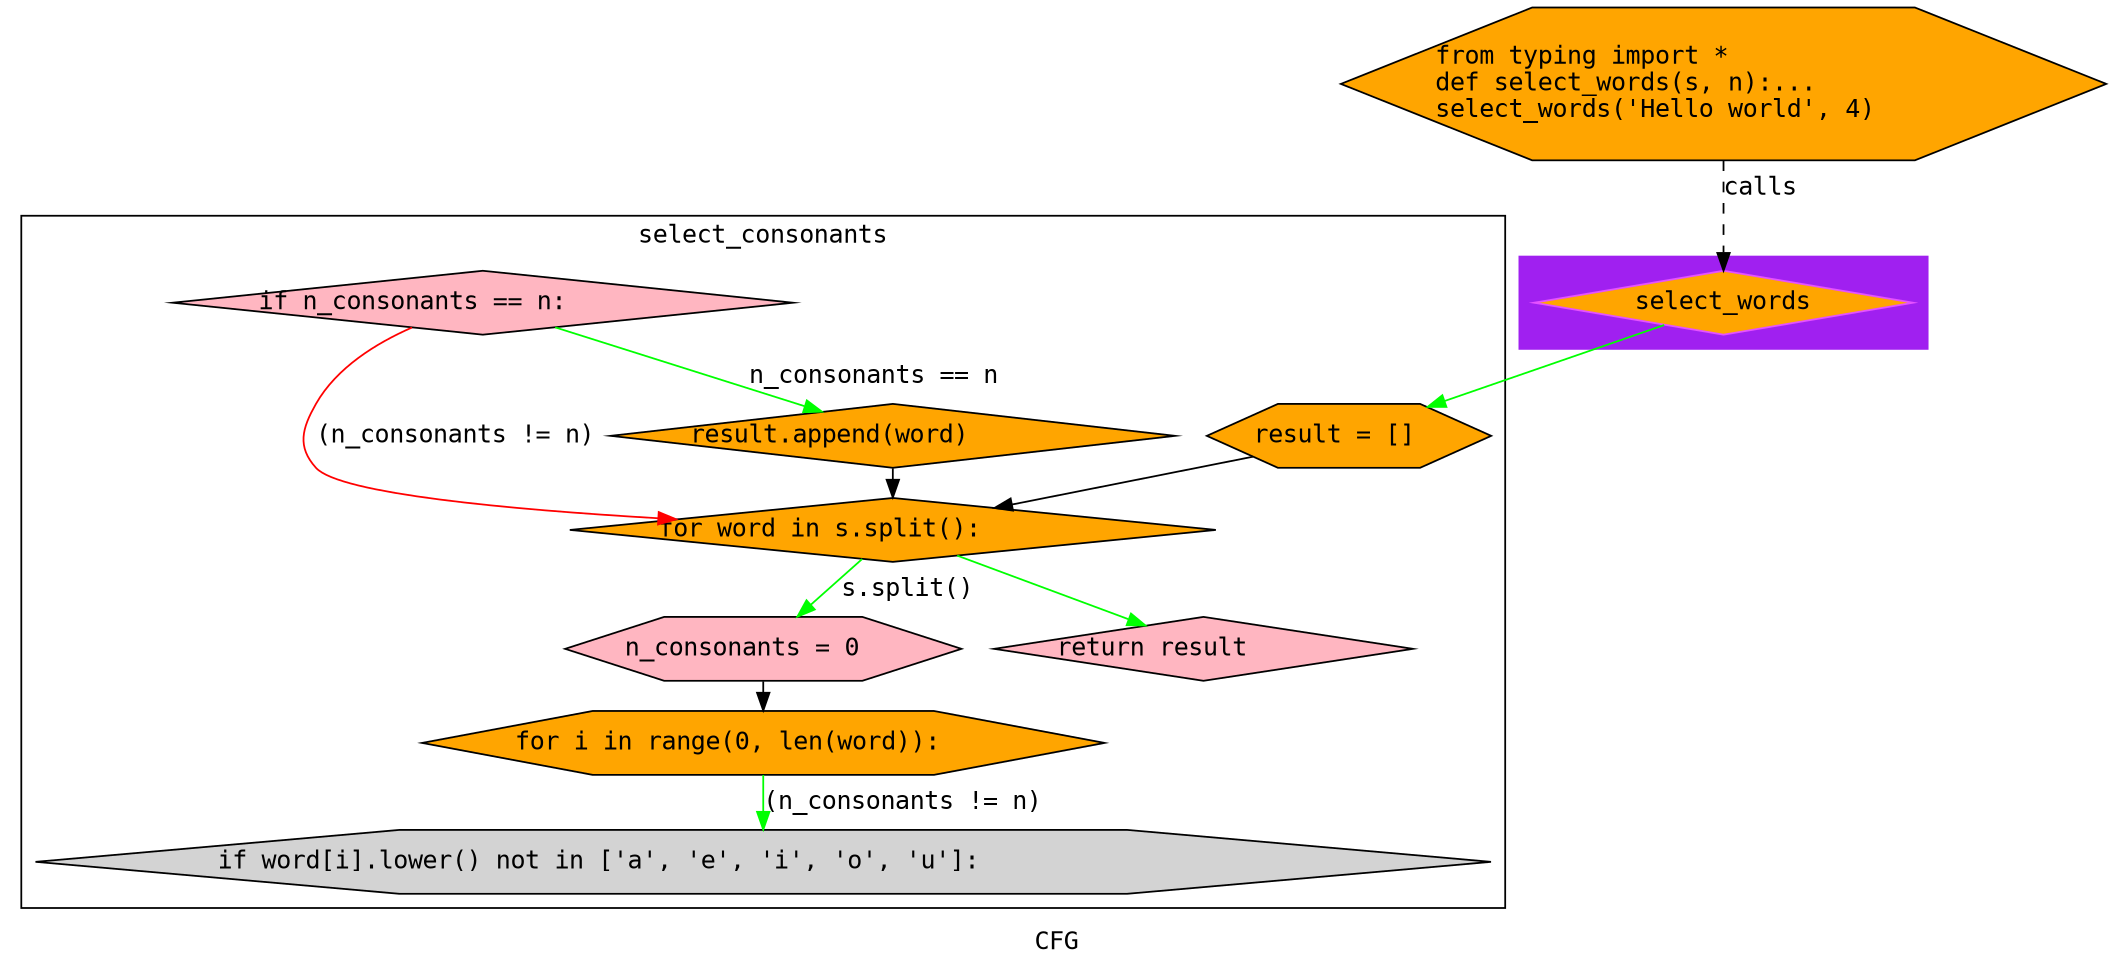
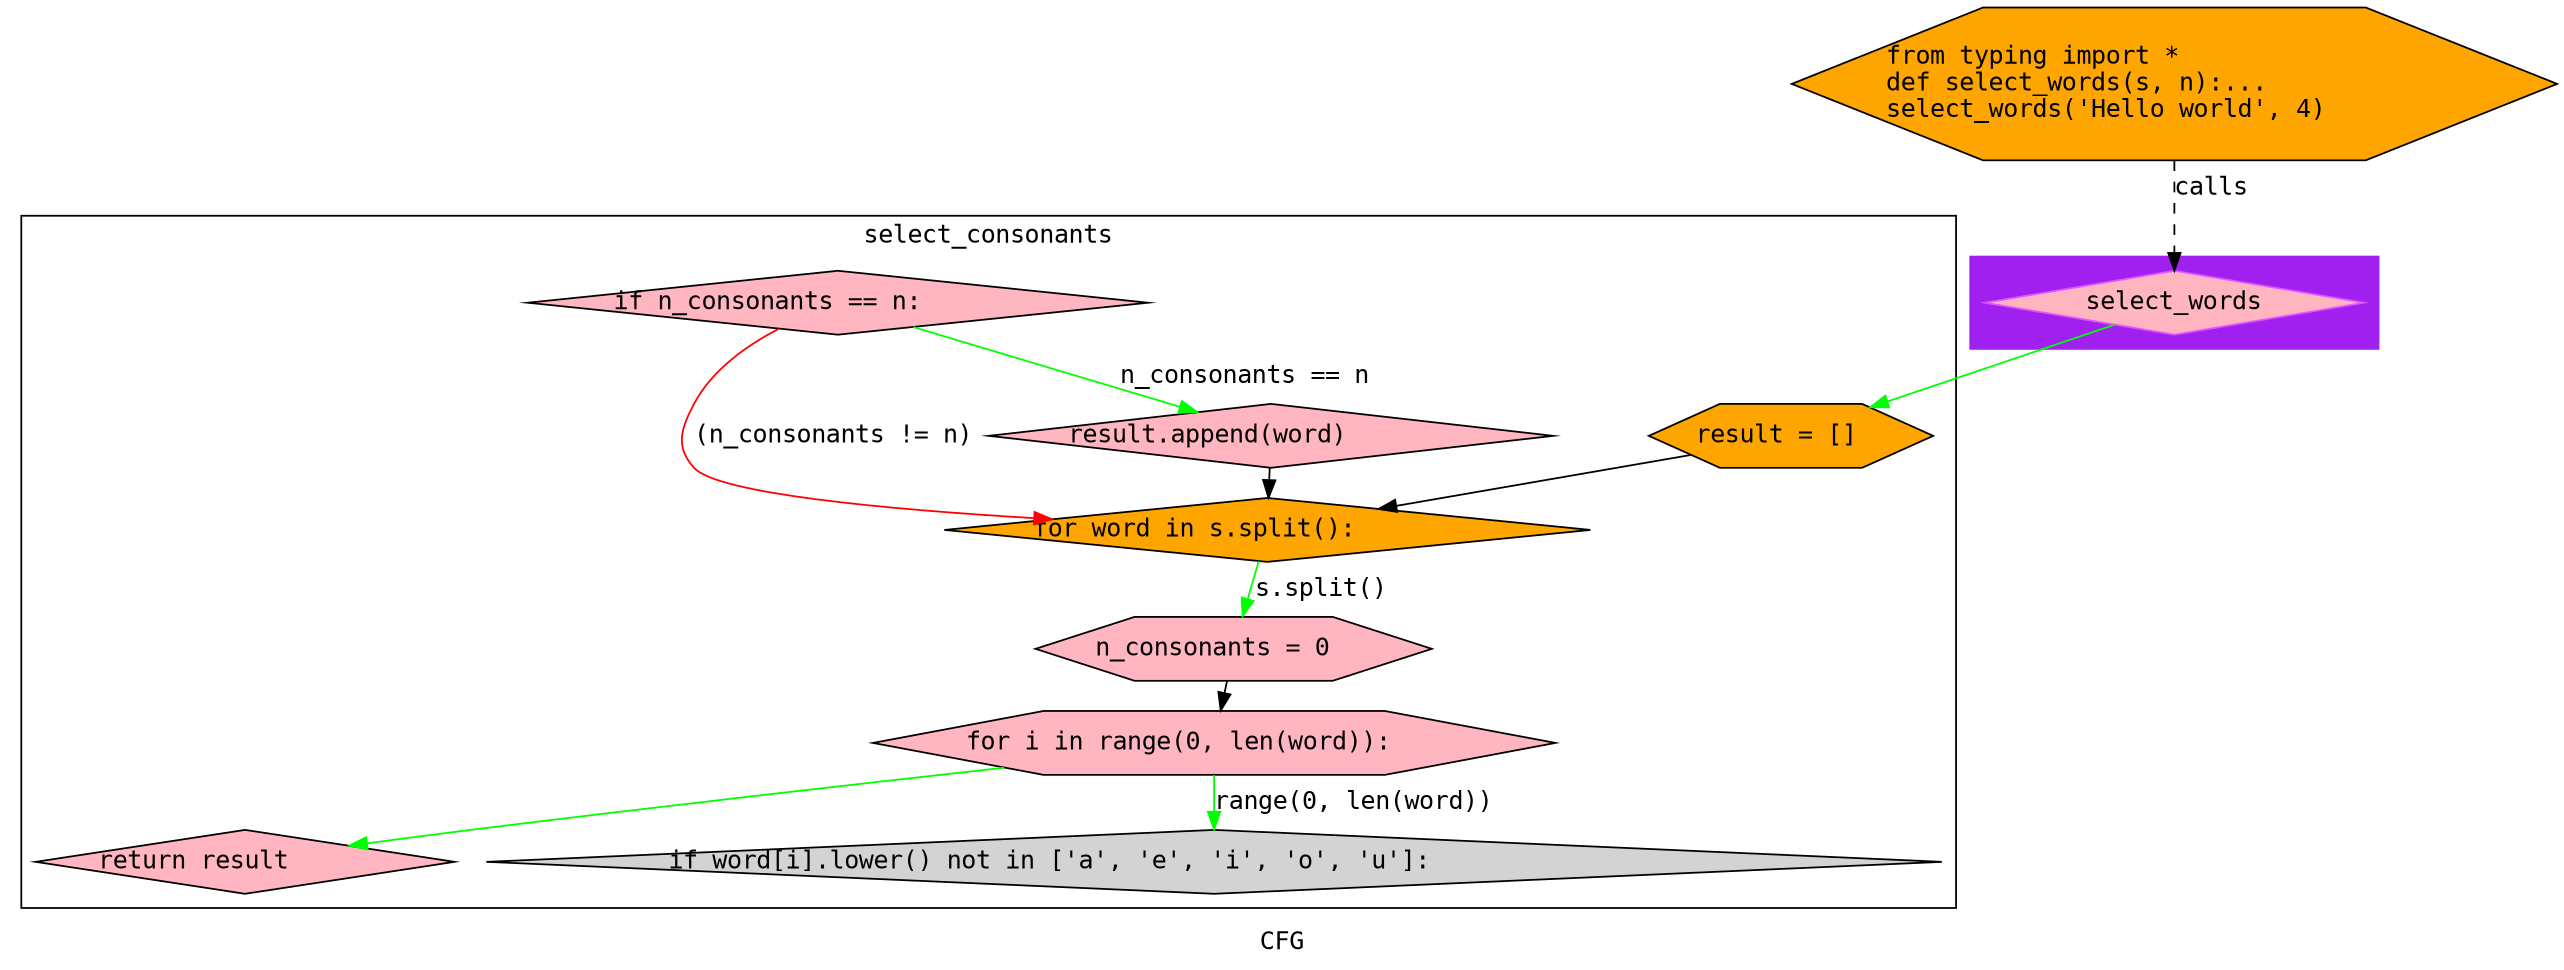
node "select_words": fillcolor orange -> lightpink
node "result.append(word)": fillcolor orange -> lightpink
edge "for word in s.split():" -> "return result": now "for i in range(0, len(word)):" -> "return result"
node "for i in range(0, len(word)):": fillcolor orange -> lightpink
edge "for i in range(0, len(word)):" -> "if word[i].lower() not in ['a', 'e', 'i', 'o', 'u']:": label "(n_consonants != n)" -> "range(0, len(word))"
node "if word[i].lower() not in ['a', 'e', 'i', 'o', 'u']:": shape hexagon -> diamond
